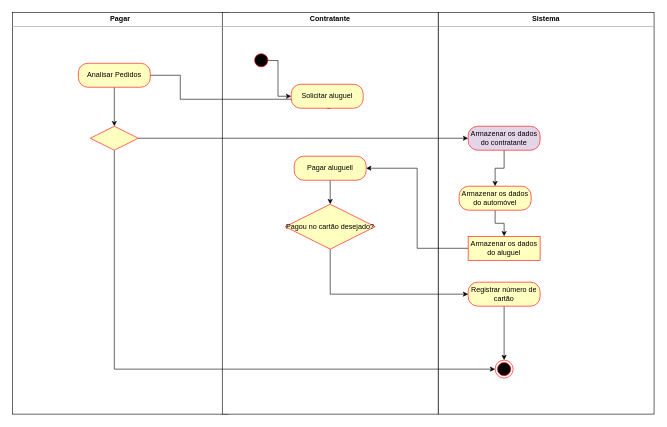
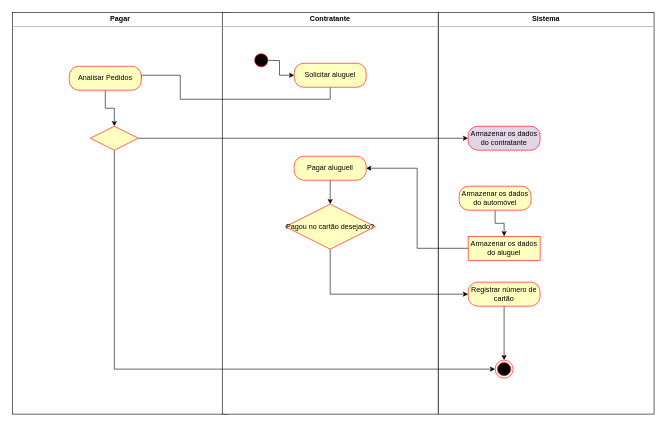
node "Analisar Pedidos": moved (114, 75) -> (105, 78)
node "Solicitar aluguel": moved (327, 96) -> (330, 75)
edge "Armazenar os dados do contratante" -> "Armazenar os dados do automóvel": removed
